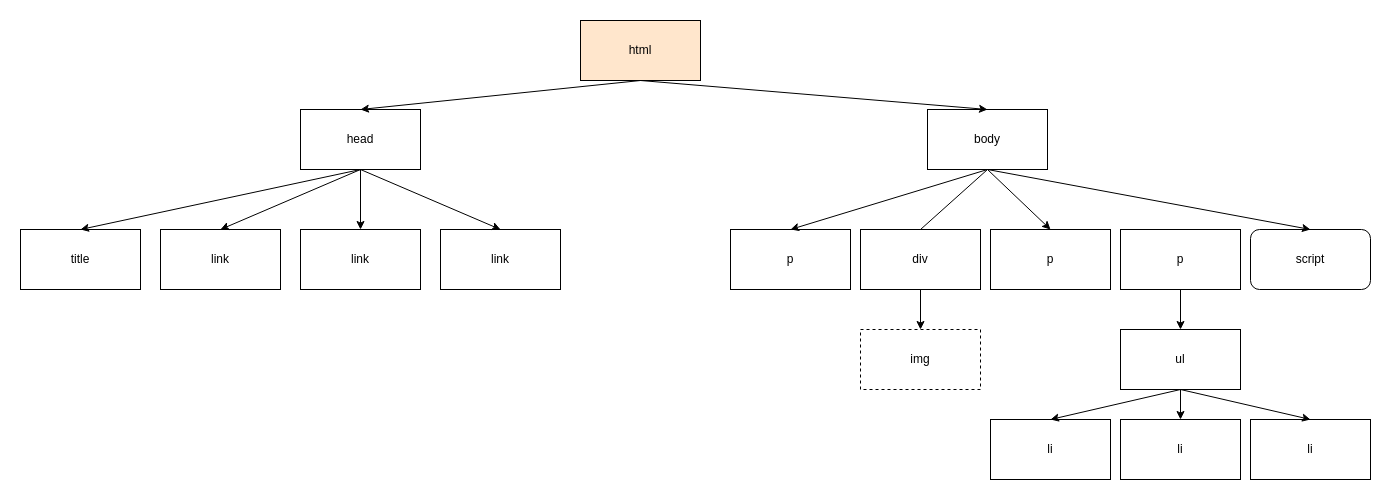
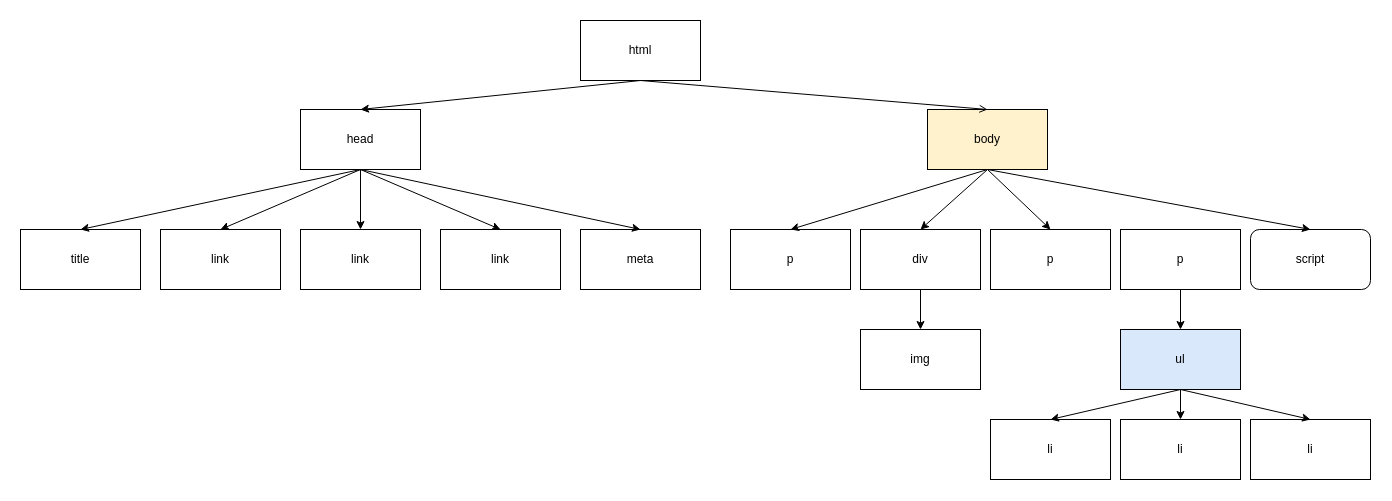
node "html": fillcolor #ffe6cc -> #ffffff
edge "html" -> "body": arrowhead classic -> open
node "body": fillcolor #ffffff -> #fff2cc
edge "head" -> "meta": added
edge "body" -- "div": arrowhead none -> classic
node "meta": added
node "img": style dashed -> solid
node "ul": fillcolor #ffffff -> #dae8fc
